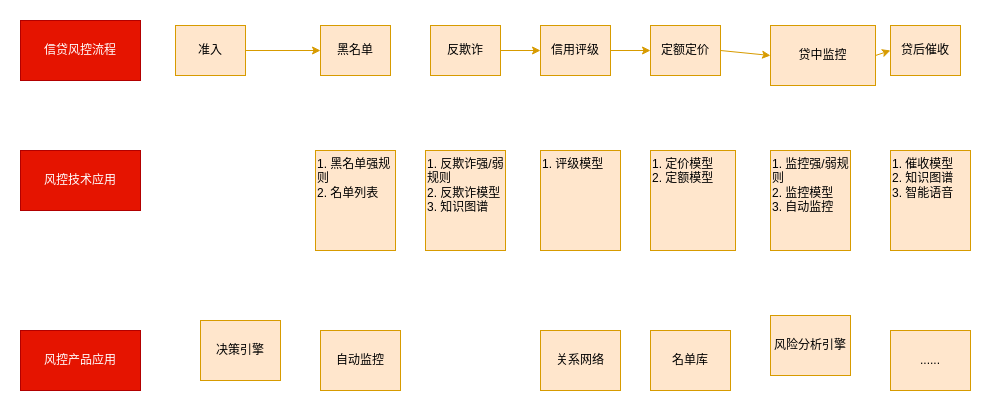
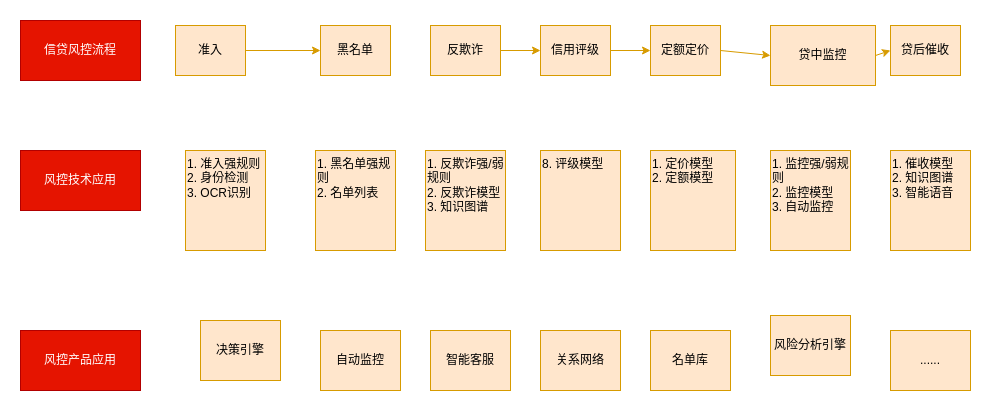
node "1. 评级模型": label "1. 评级模型" -> "8. 评级模型"
node "1. 准入强规则 2. 身份检测 3. OCR识别": added
node "智能客服": added
